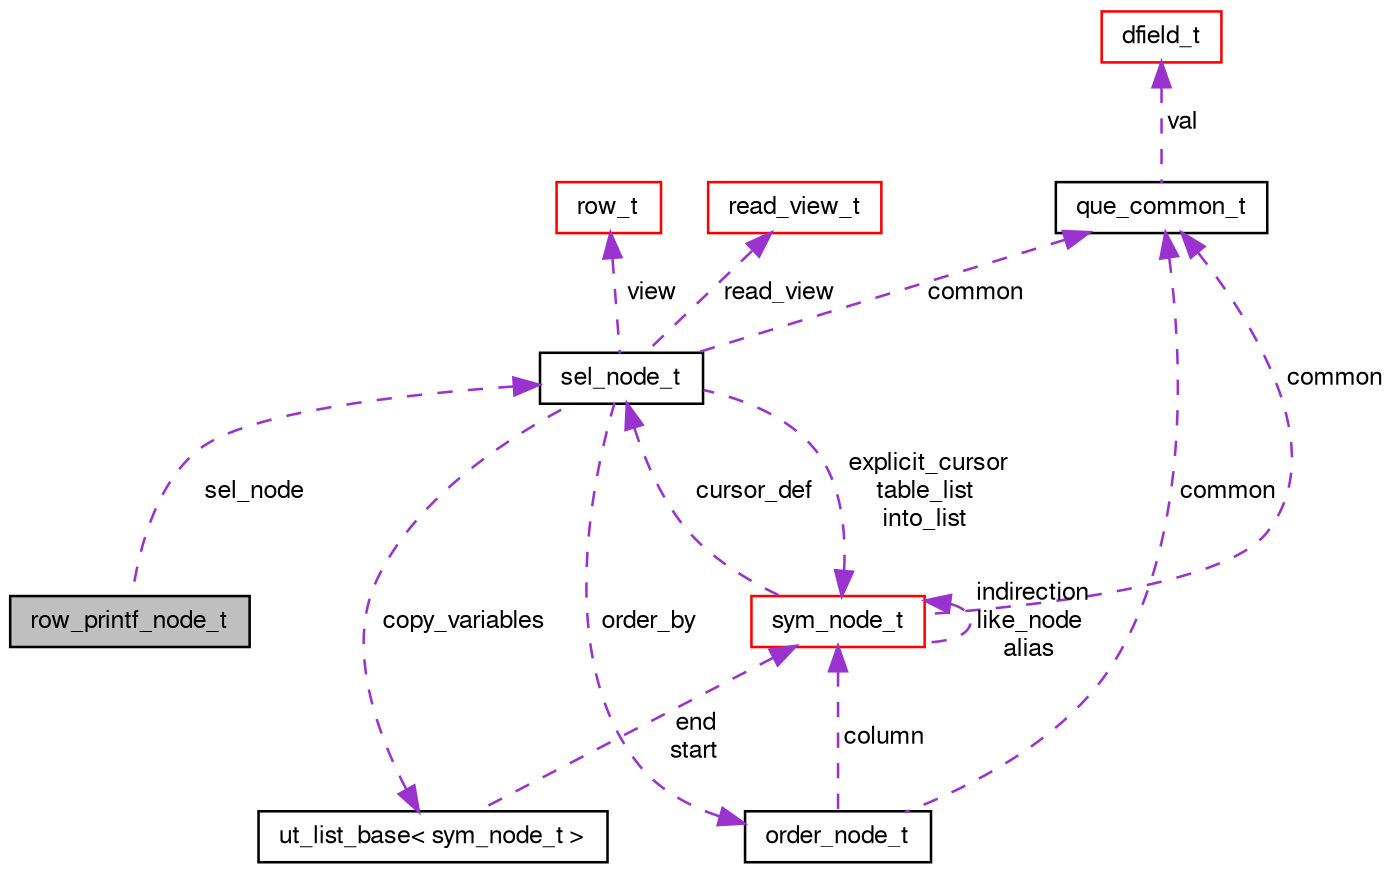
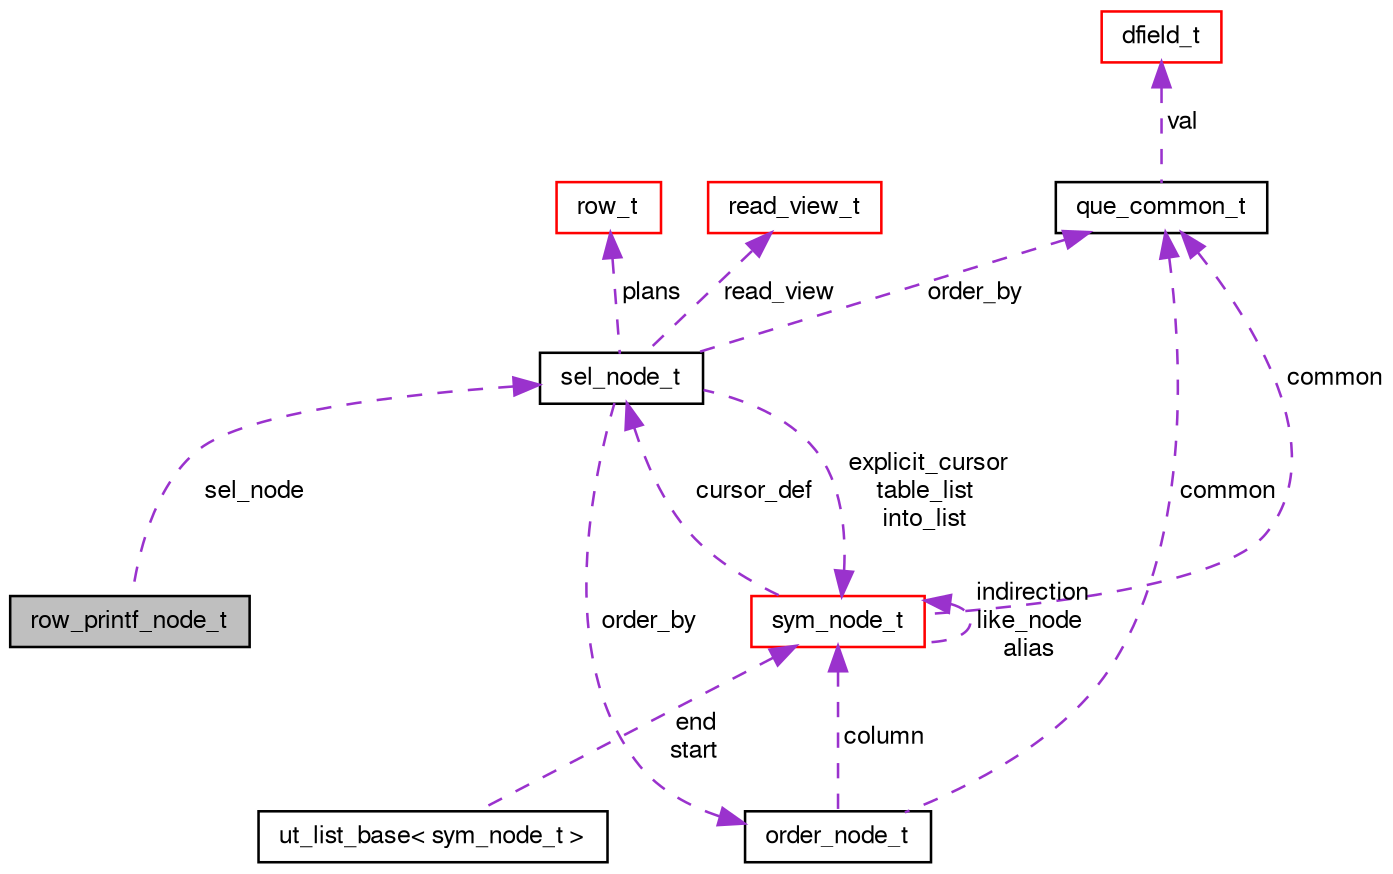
edge "sel_node_t" -> "row_t": label " view" -> " plans"
edge "sel_node_t" -> "que_common_t": label " common" -> " order_by"
edge "sel_node_t" -> "ut_list_base< sym_node_t >": removed, label "copy_variables"
